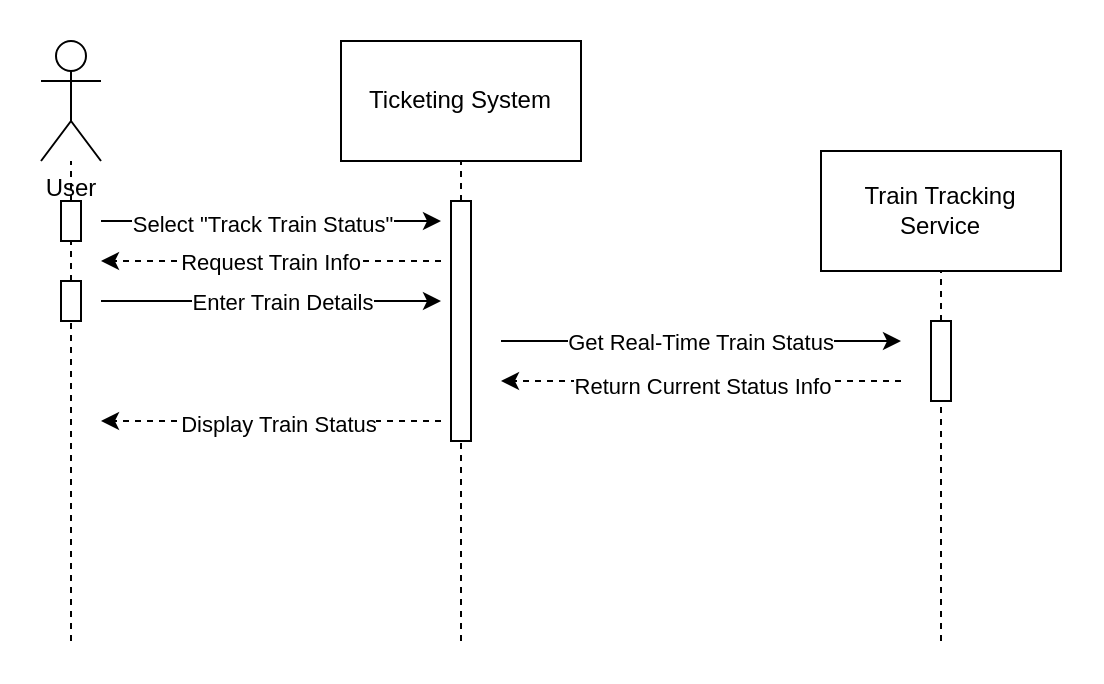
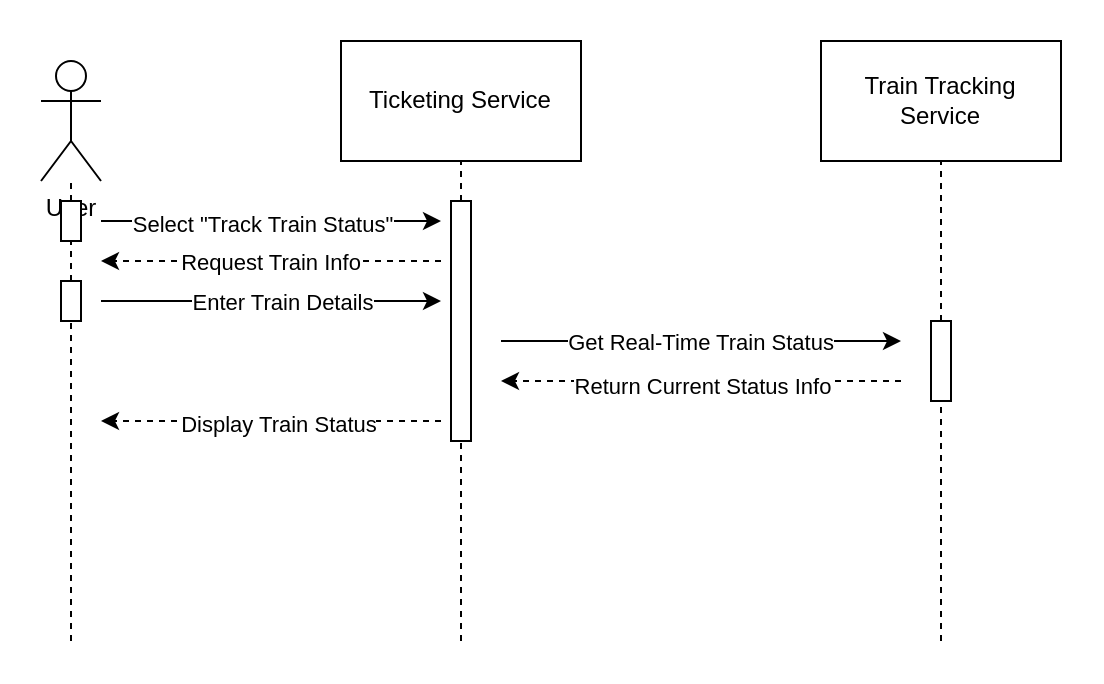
node "User": moved (71, 101) -> (71, 121)
node "Ticketing System": label "Ticketing System" -> "Ticketing Service"
node "Train Tracking Service": moved (941, 211) -> (941, 101)
